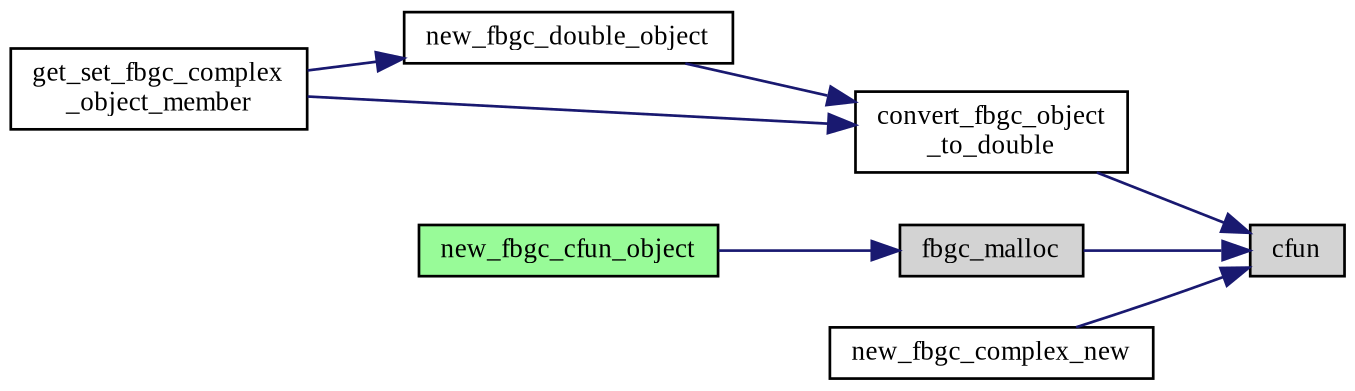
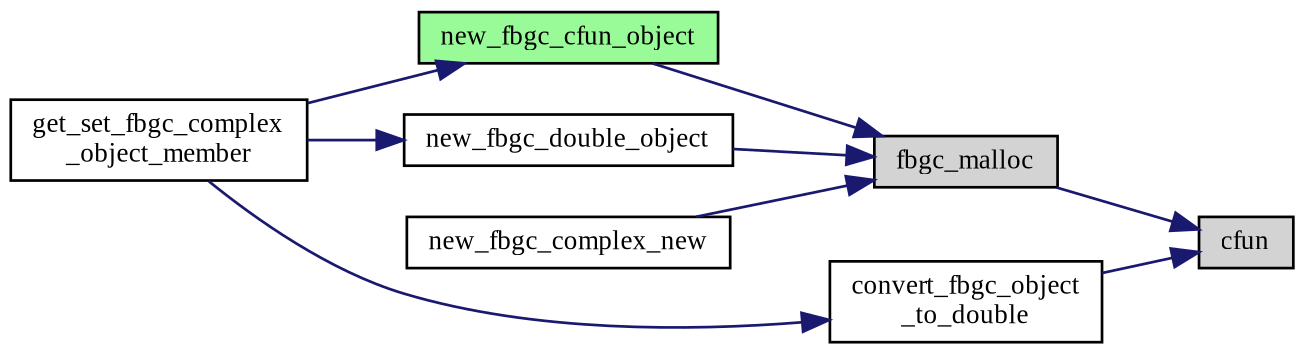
edge "new_fbgc_double_object" -> "convert_fbgc_object _to_double": now "new_fbgc_double_object" -> "fbgc_malloc"
edge "get_set_fbgc_complex _object_member" -> "new_fbgc_cfun_object": added
edge "new_fbgc_complex_new" -> "cfun": now "new_fbgc_complex_new" -> "fbgc_malloc"
